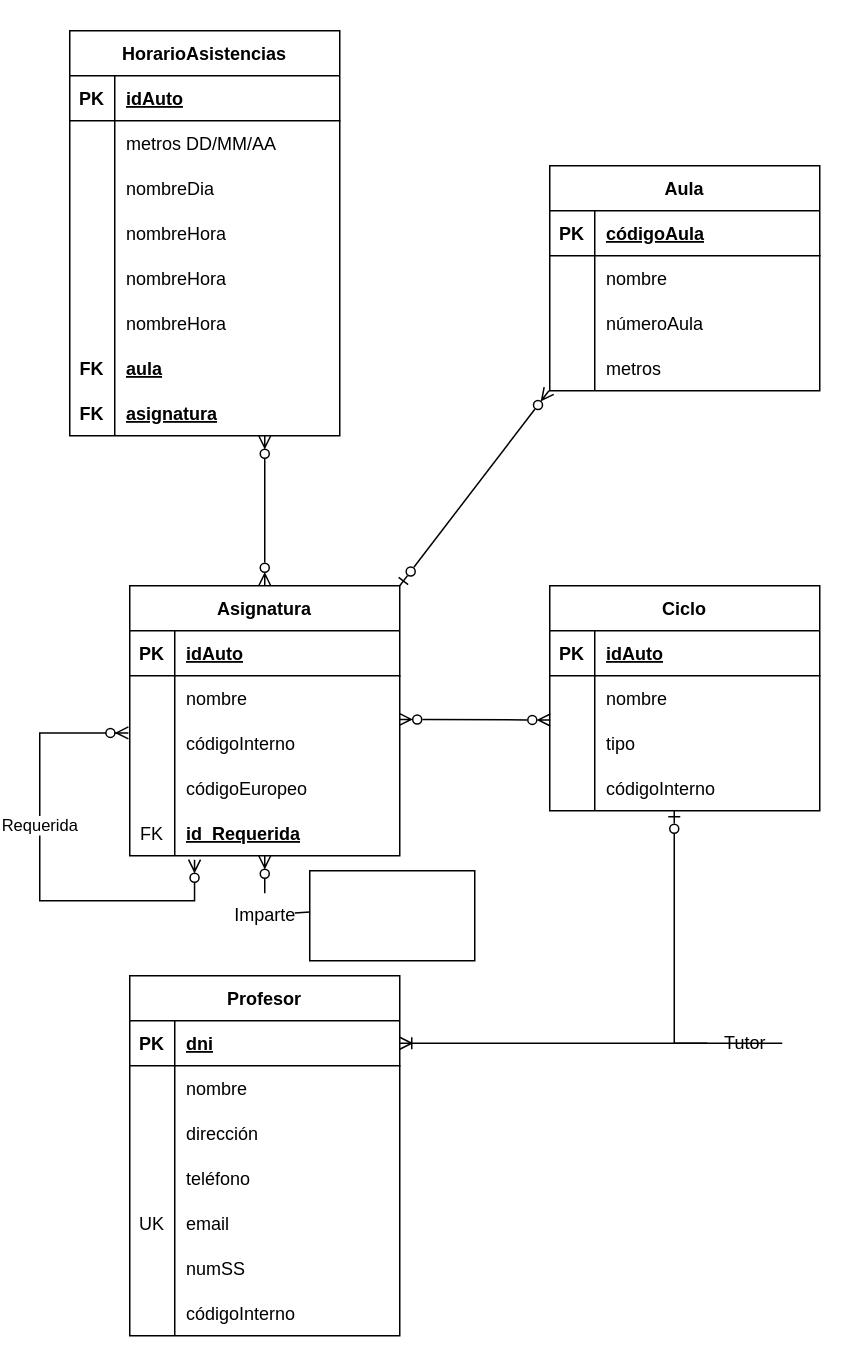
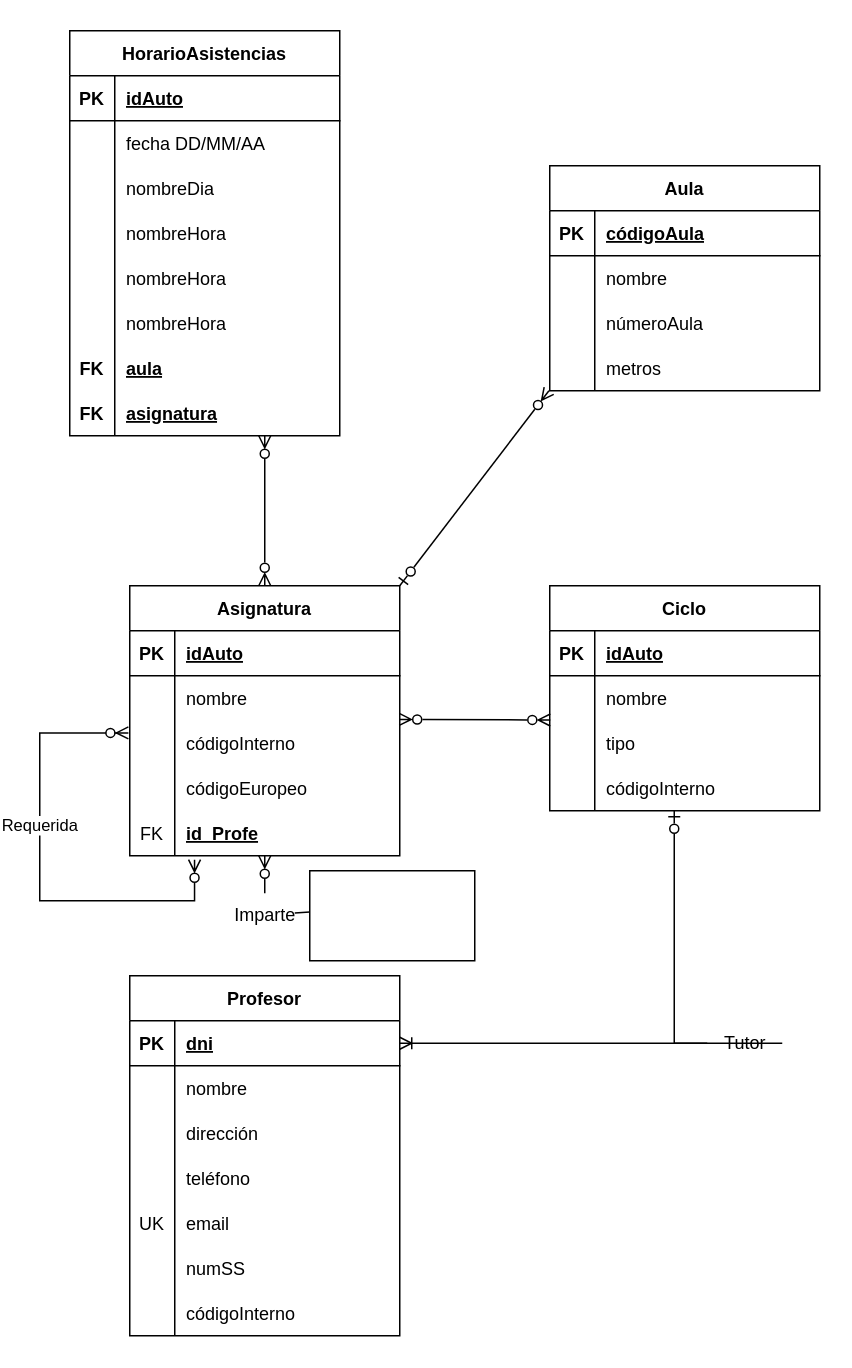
node "metros DD/MM/AA": label "metros DD/MM/AA" -> "fecha DD/MM/AA"
node "id_Requerida": label "id_Requerida" -> "id_Profe"
